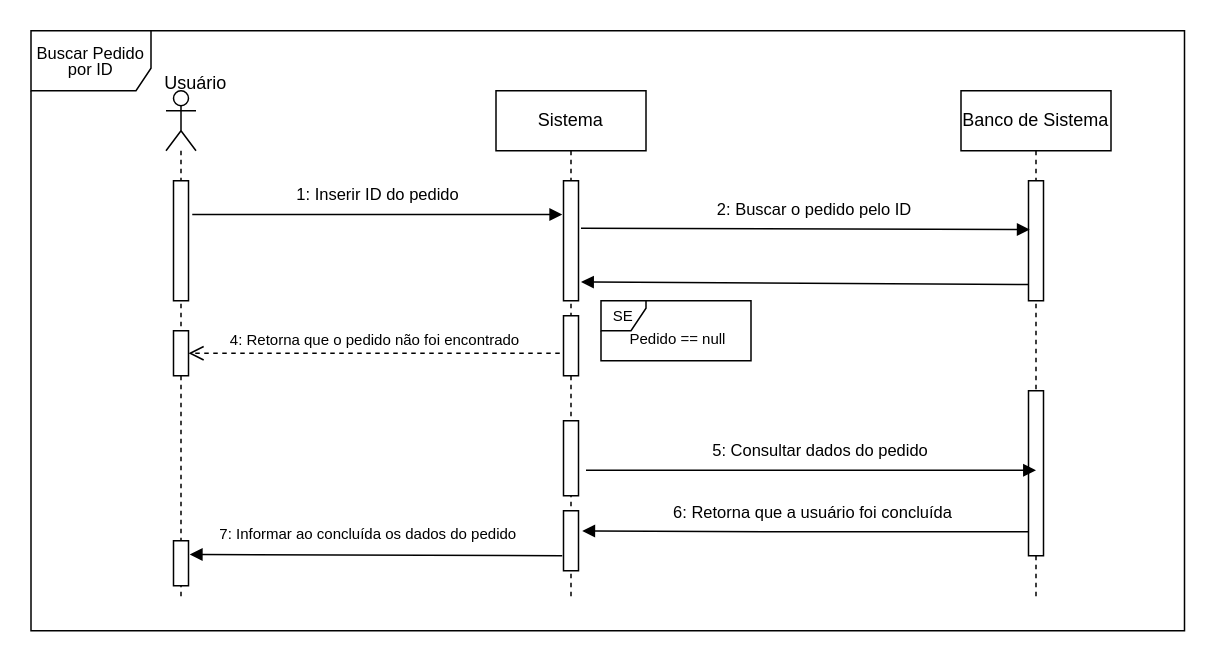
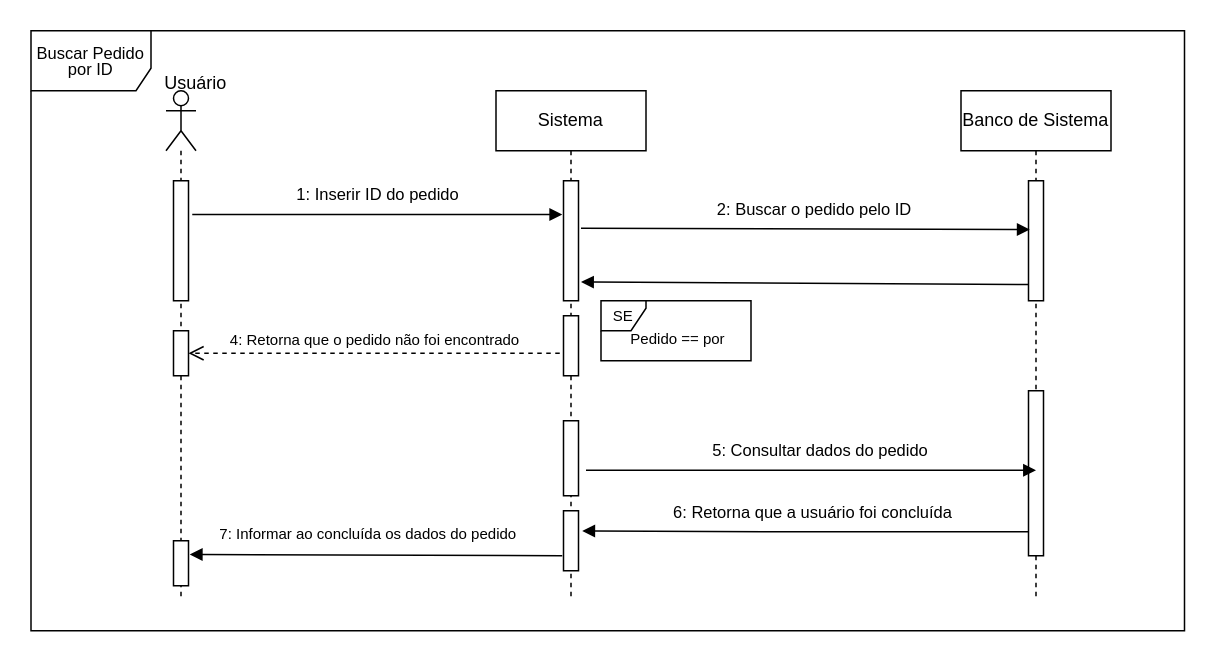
node "Pedido == null": label "Pedido == null" -> "Pedido == por"
